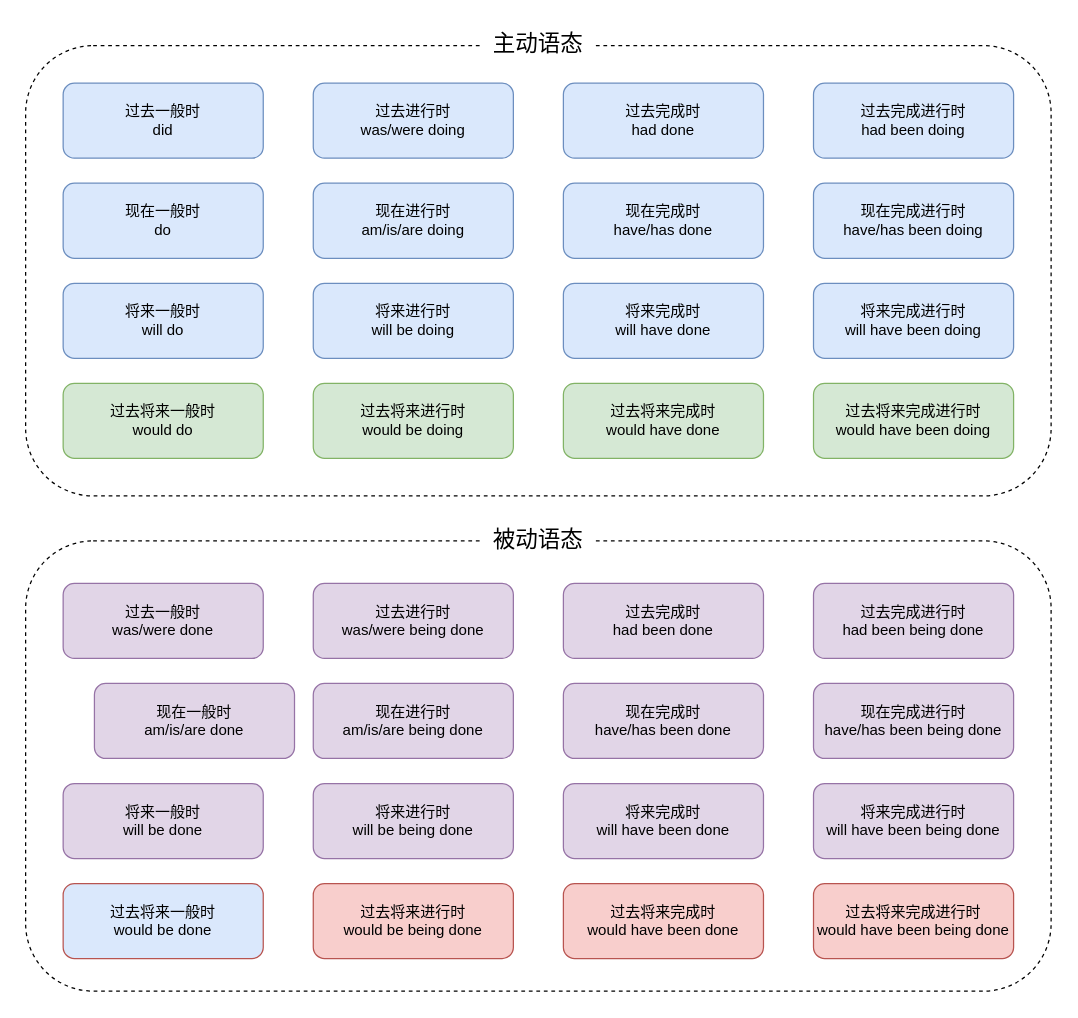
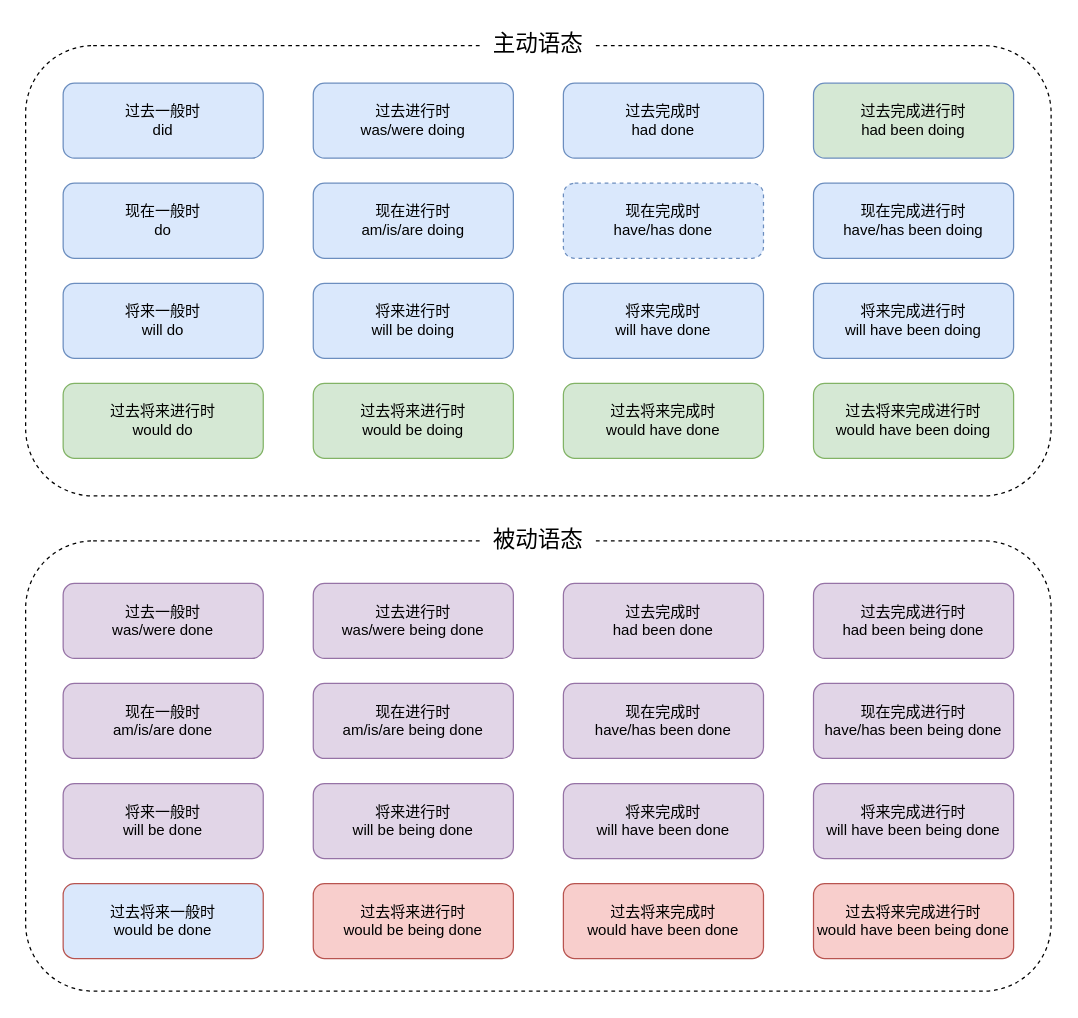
node "过去完成进行时 had been doing": fillcolor #dae8fc -> #d5e8d4
node "现在完成时 have/has done": style solid -> dashed
node "过去将来一般时 would do": label "过去将来一般时 would do" -> "过去将来进行时 would do"
node "现在一般时 am/is/are done": moved (194, 721) -> (163, 721)
